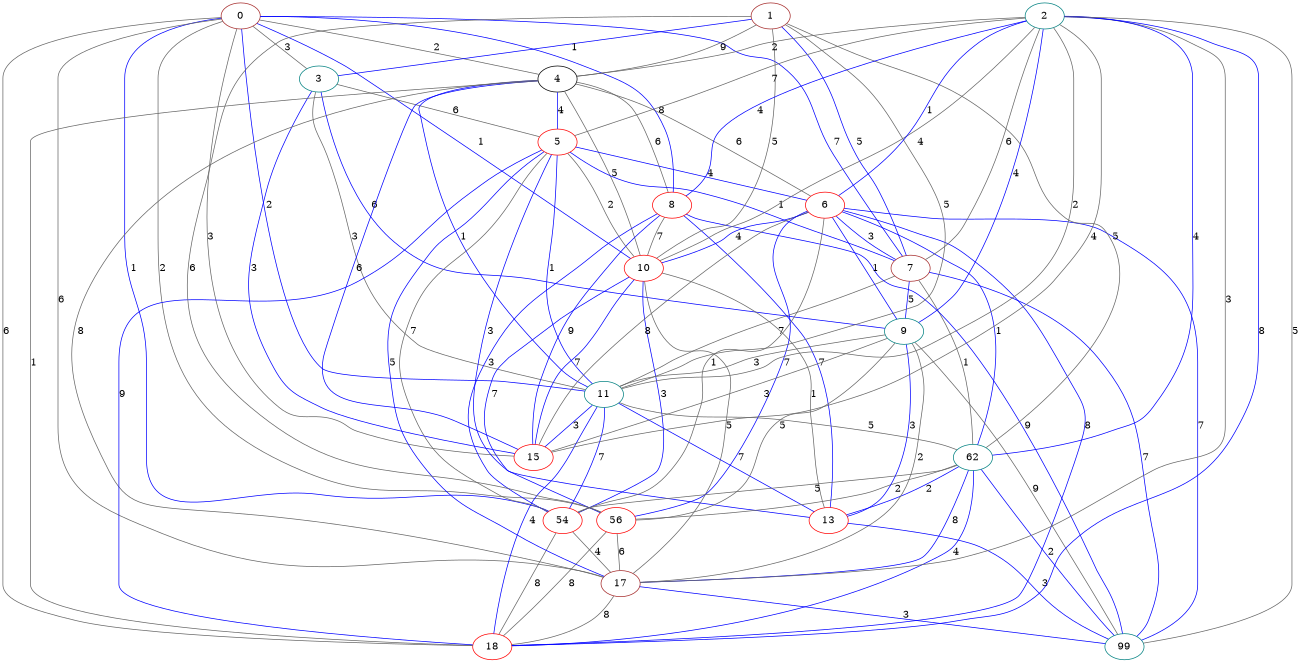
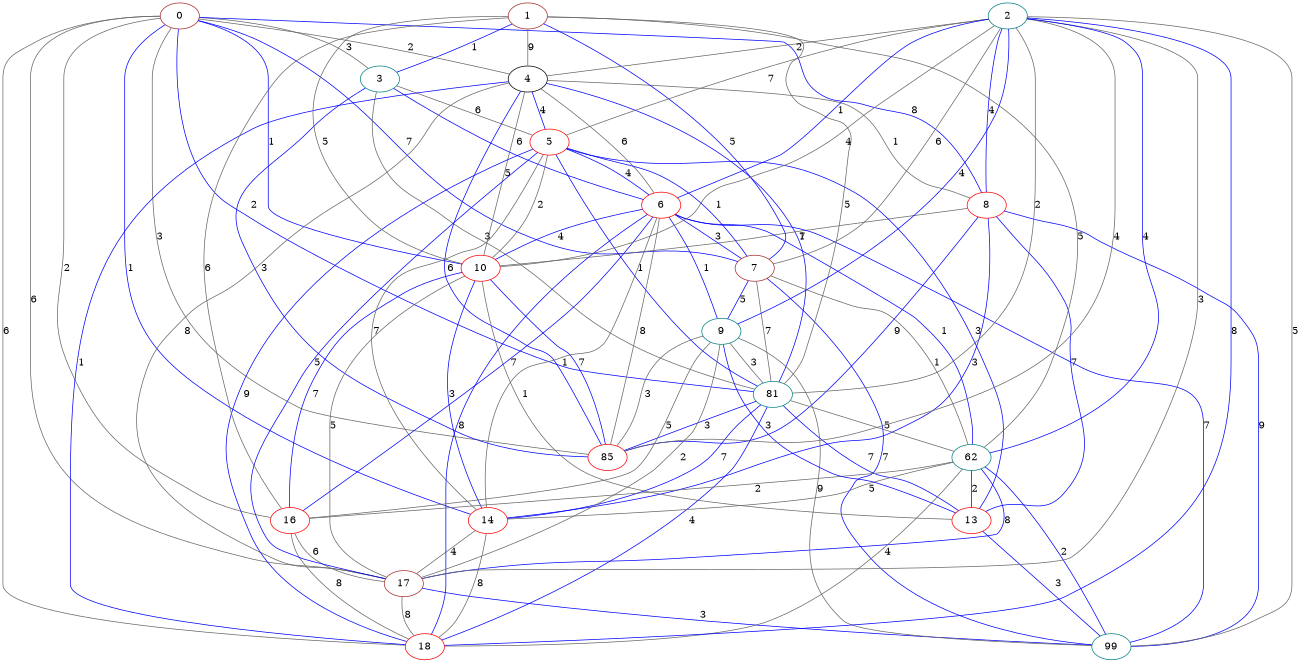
edge "4" -- "8": label "6" -> "1"
edge "3" -- "9": now "3" -- "6"
edge "4" -- "18": color gray40 -> blue
node "11": label "11" -> "81"
node "15": label "15" -> "85"
node "54": label "54" -> "14"
node "56": label "56" -> "16"
edge "62" -- "18": color blue -> gray40
